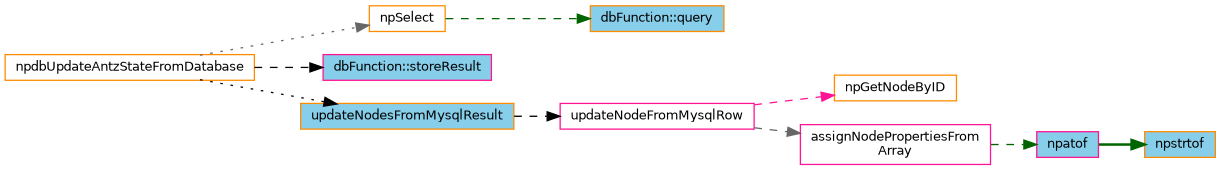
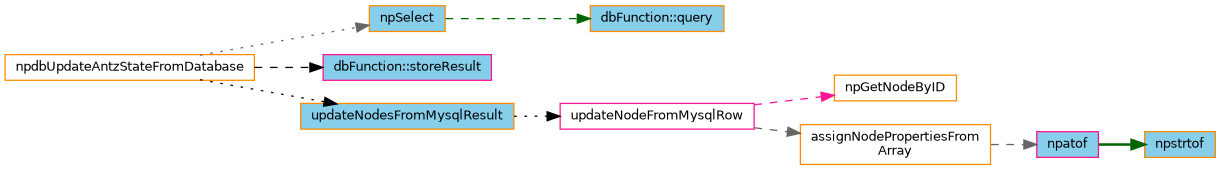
node "npSelect": fillcolor white -> skyblue
edge "updateNodesFromMysqlResult" -> "updateNodeFromMysqlRow": style dashed -> dotted
node "assignNodePropertiesFrom Array": color deeppink -> darkorange
edge "assignNodePropertiesFrom Array" -> "npatof": color darkgreen -> gray40
